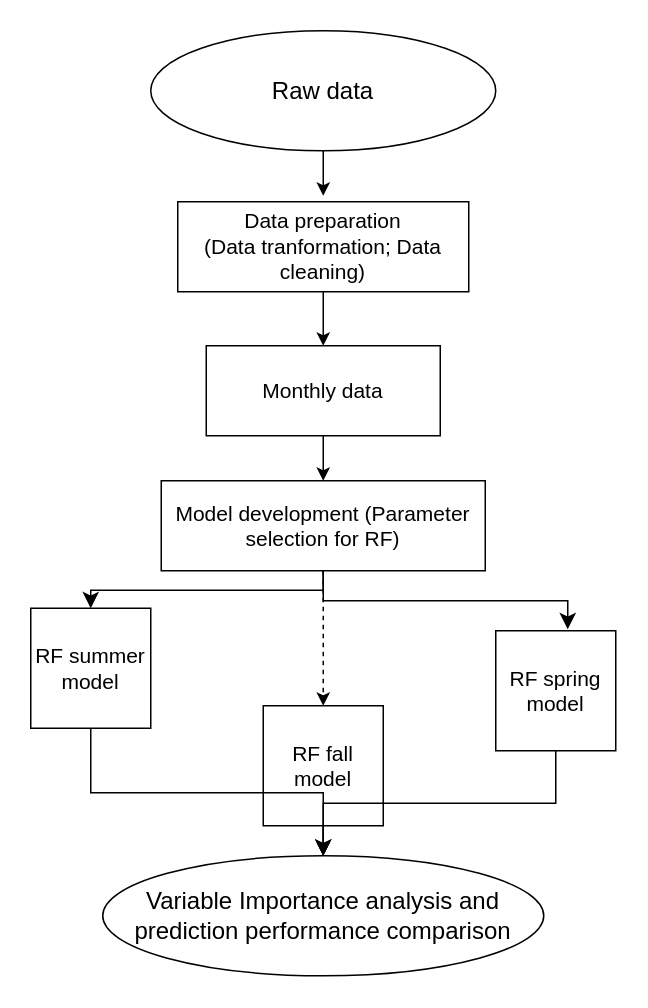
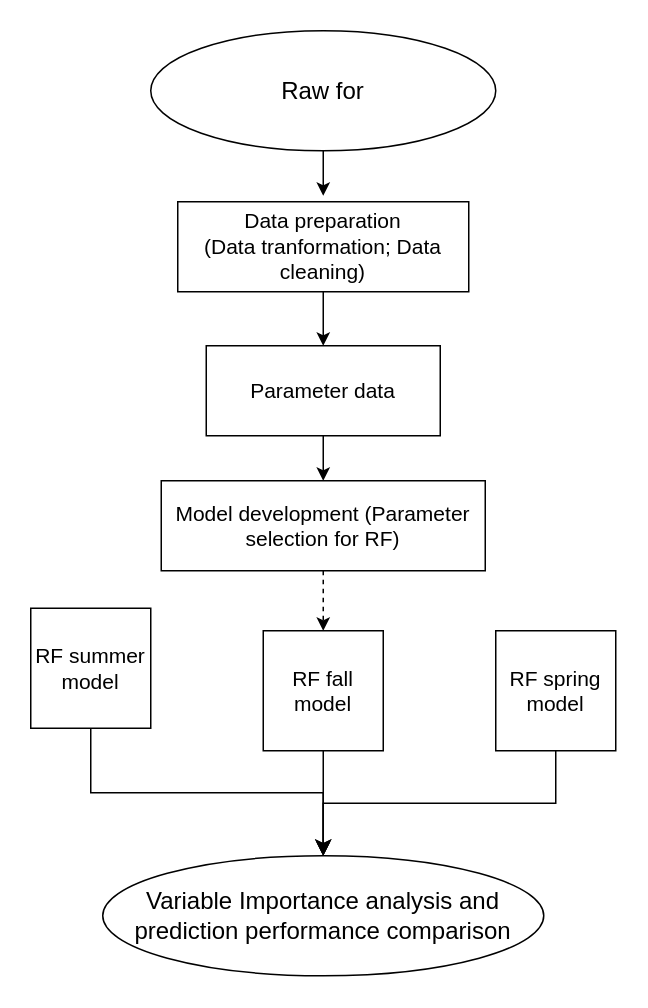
node "Raw data": label "Raw data" -> "Raw for"
node "Monthly data": label "Monthly data" -> "Parameter data"
edge "Model development (Parameter selection for RF)" -> "RF summer model": removed
edge "Model development (Parameter selection for RF)" -> "RF spring model": removed
node "RF fall model": moved (323, 766) -> (323, 691)
